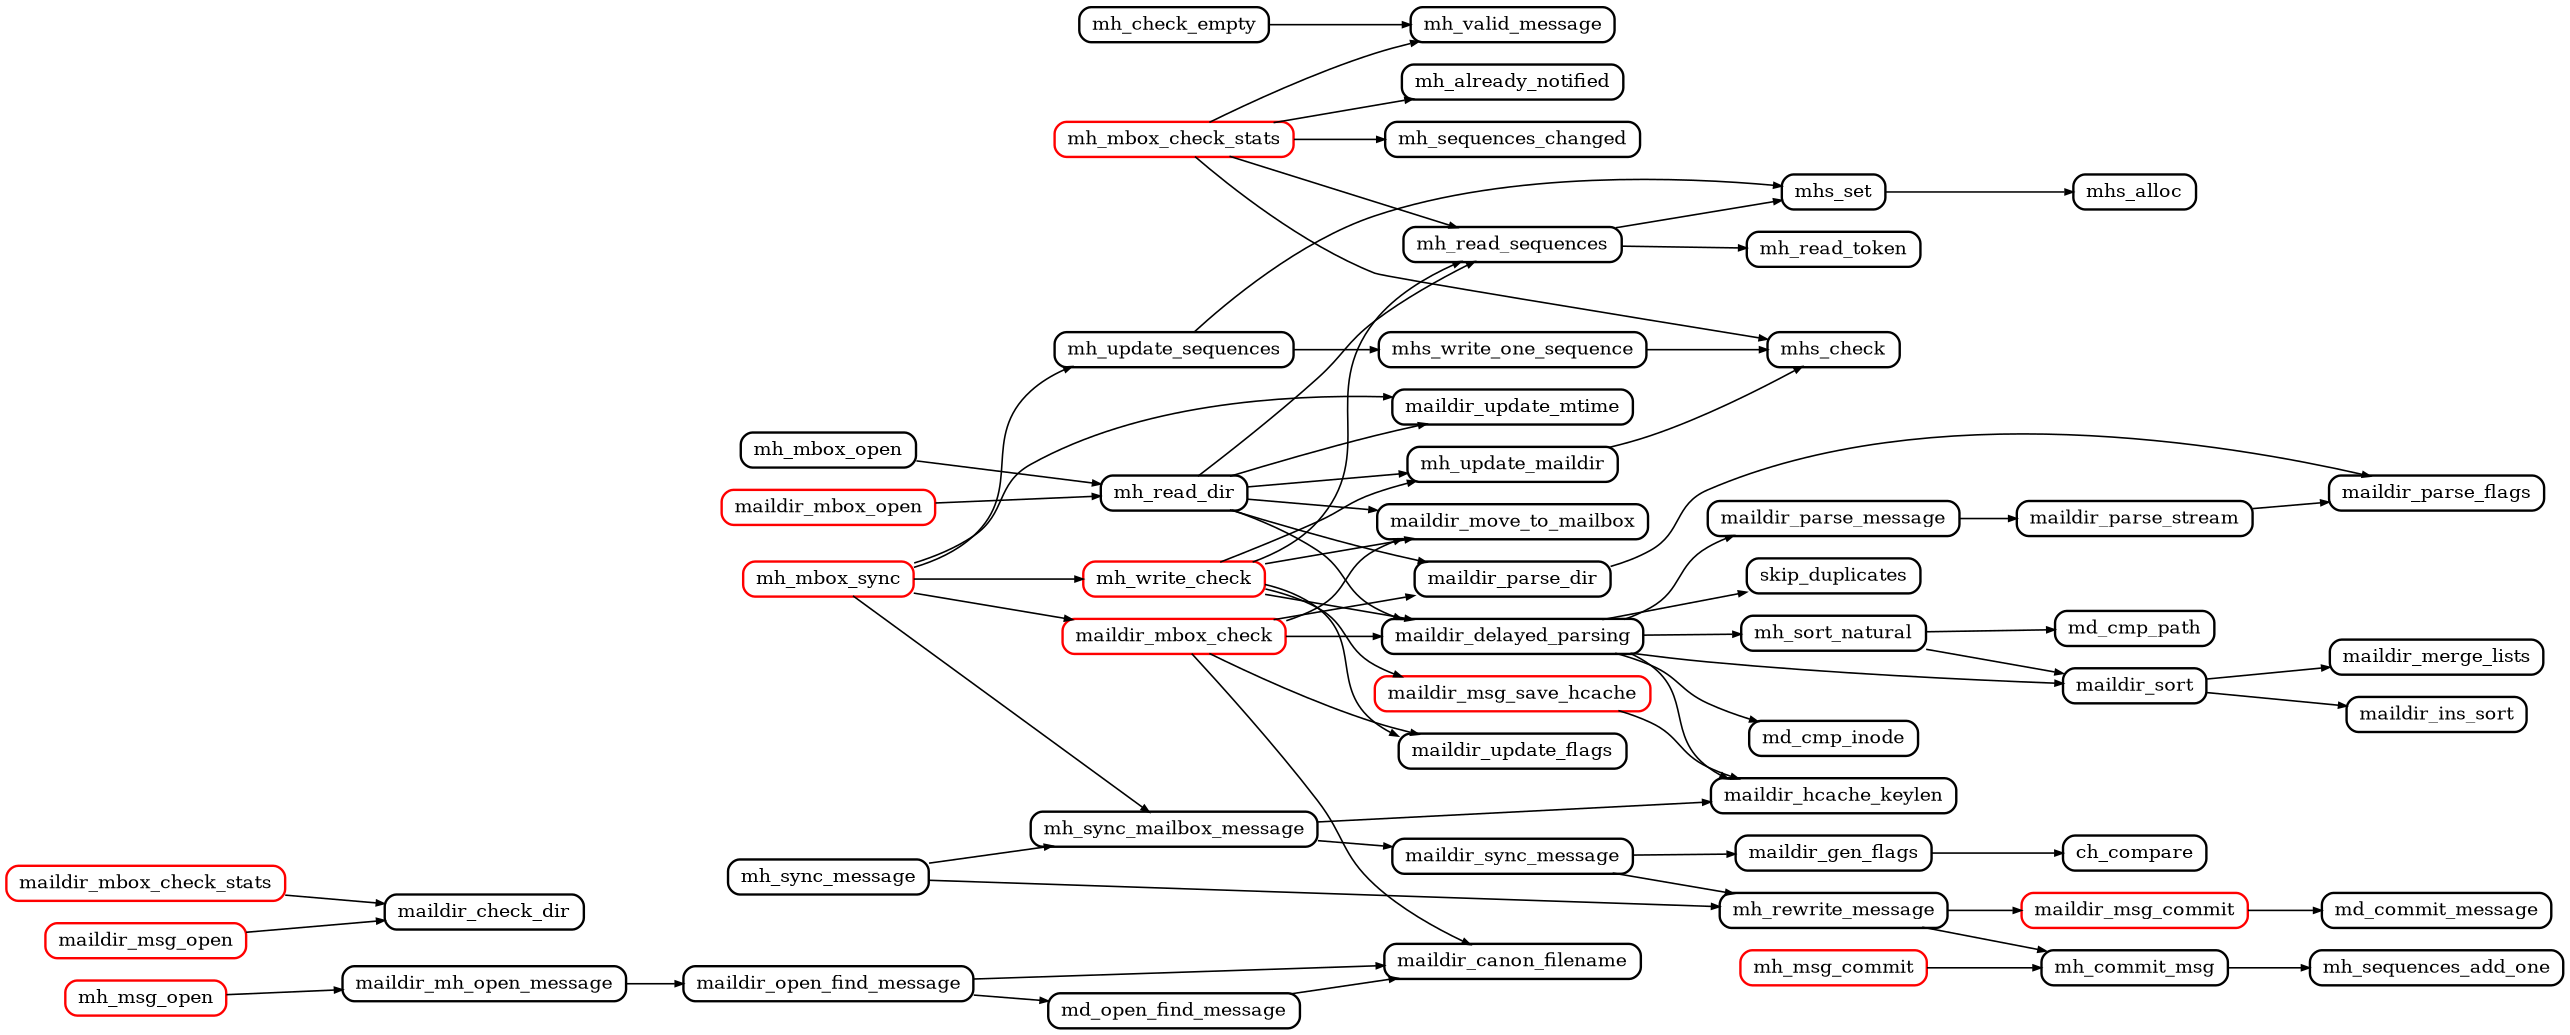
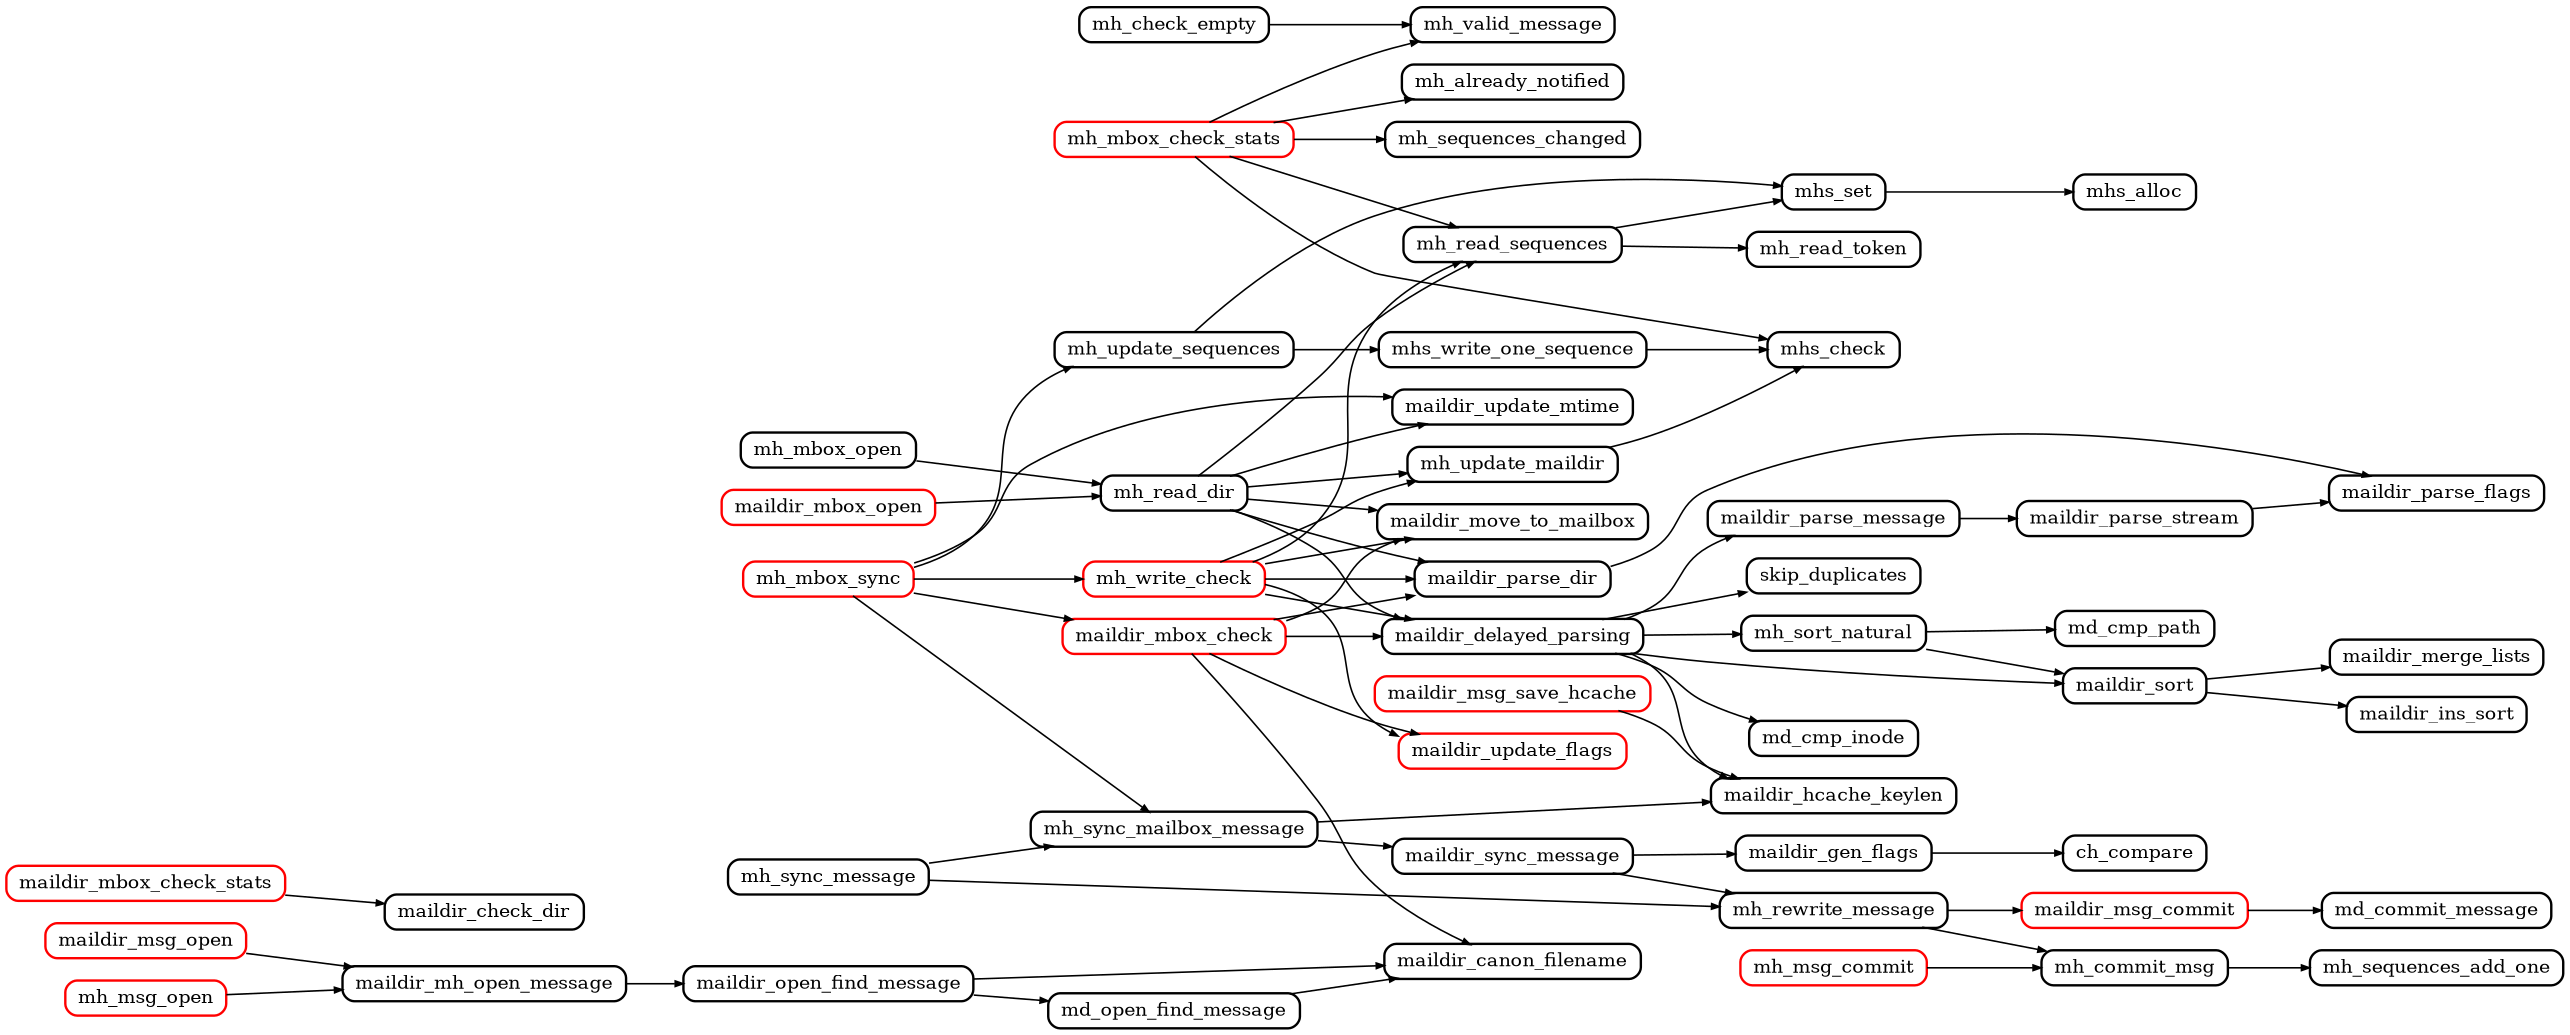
edge "mh_write_check" -> "maildir_msg_save_hcache": now "mh_write_check" -> "maildir_parse_dir"
node "maildir_update_flags": color #000000 -> #ff0000
edge "maildir_msg_open" -> "maildir_check_dir": now "maildir_msg_open" -> "maildir_mh_open_message"
